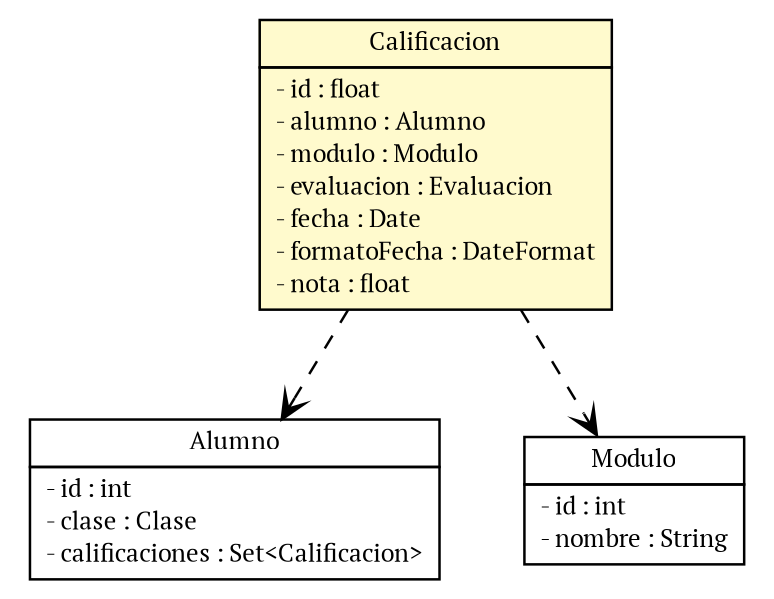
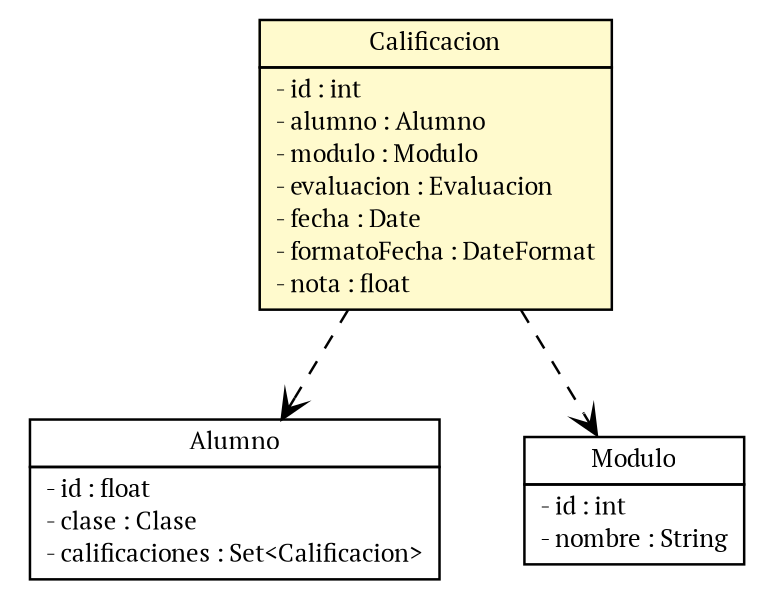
node "Calificacion": text "- id : float" -> "- id : int"
node "Alumno": text "- id : int" -> "- id : float"
